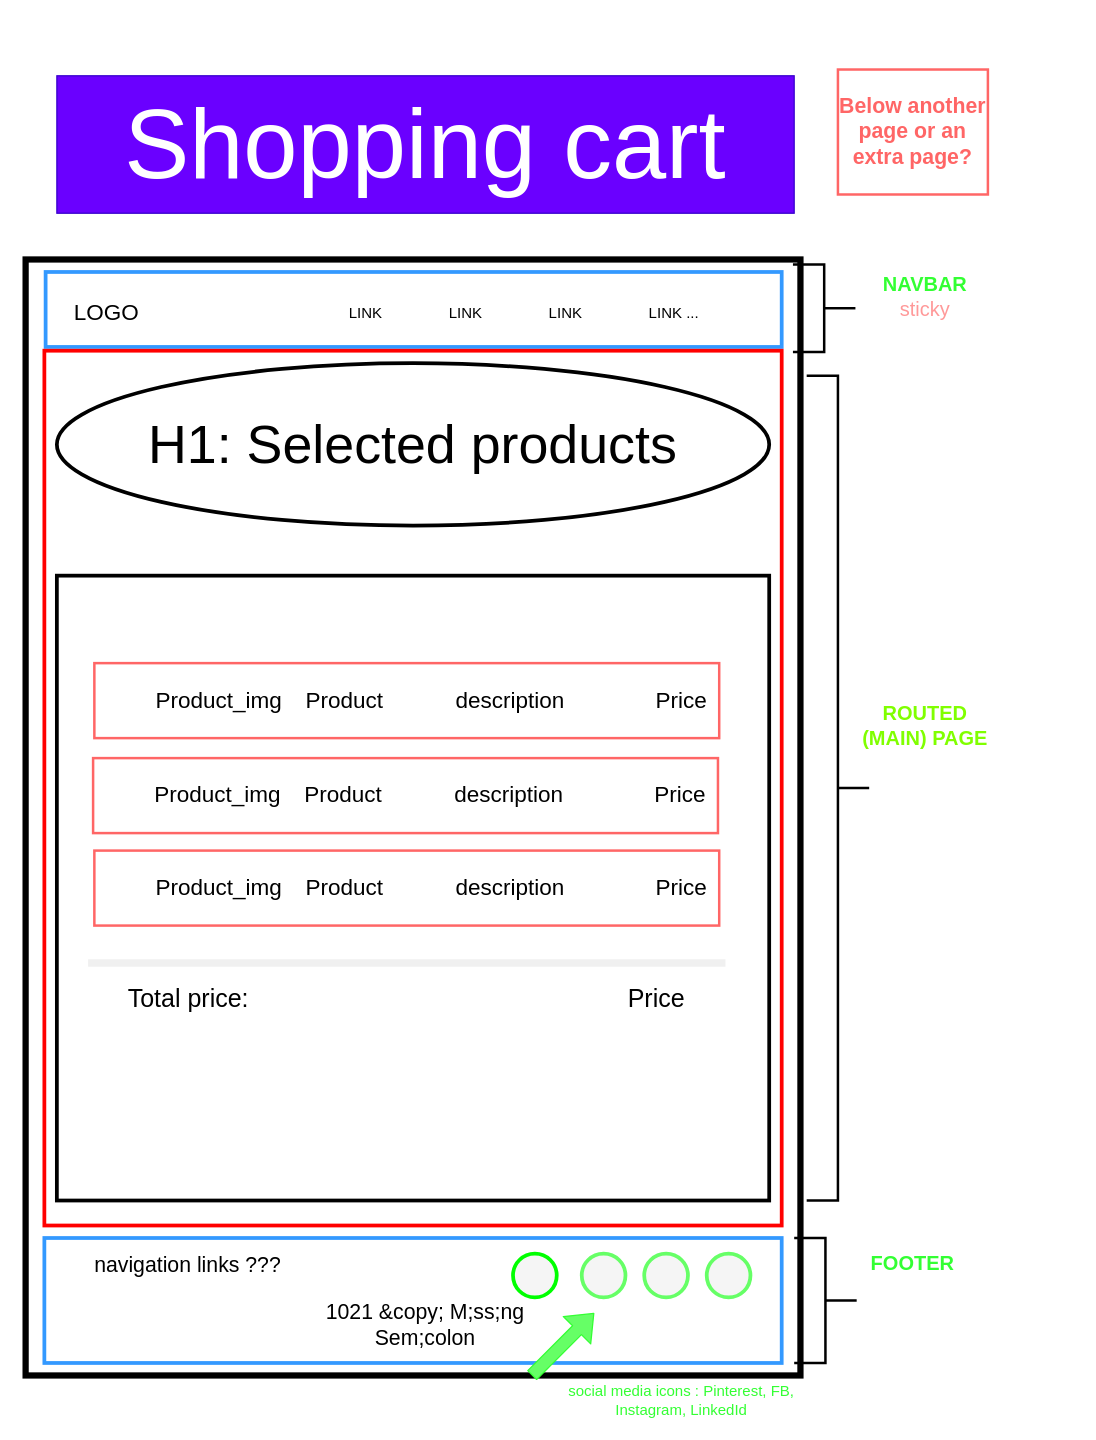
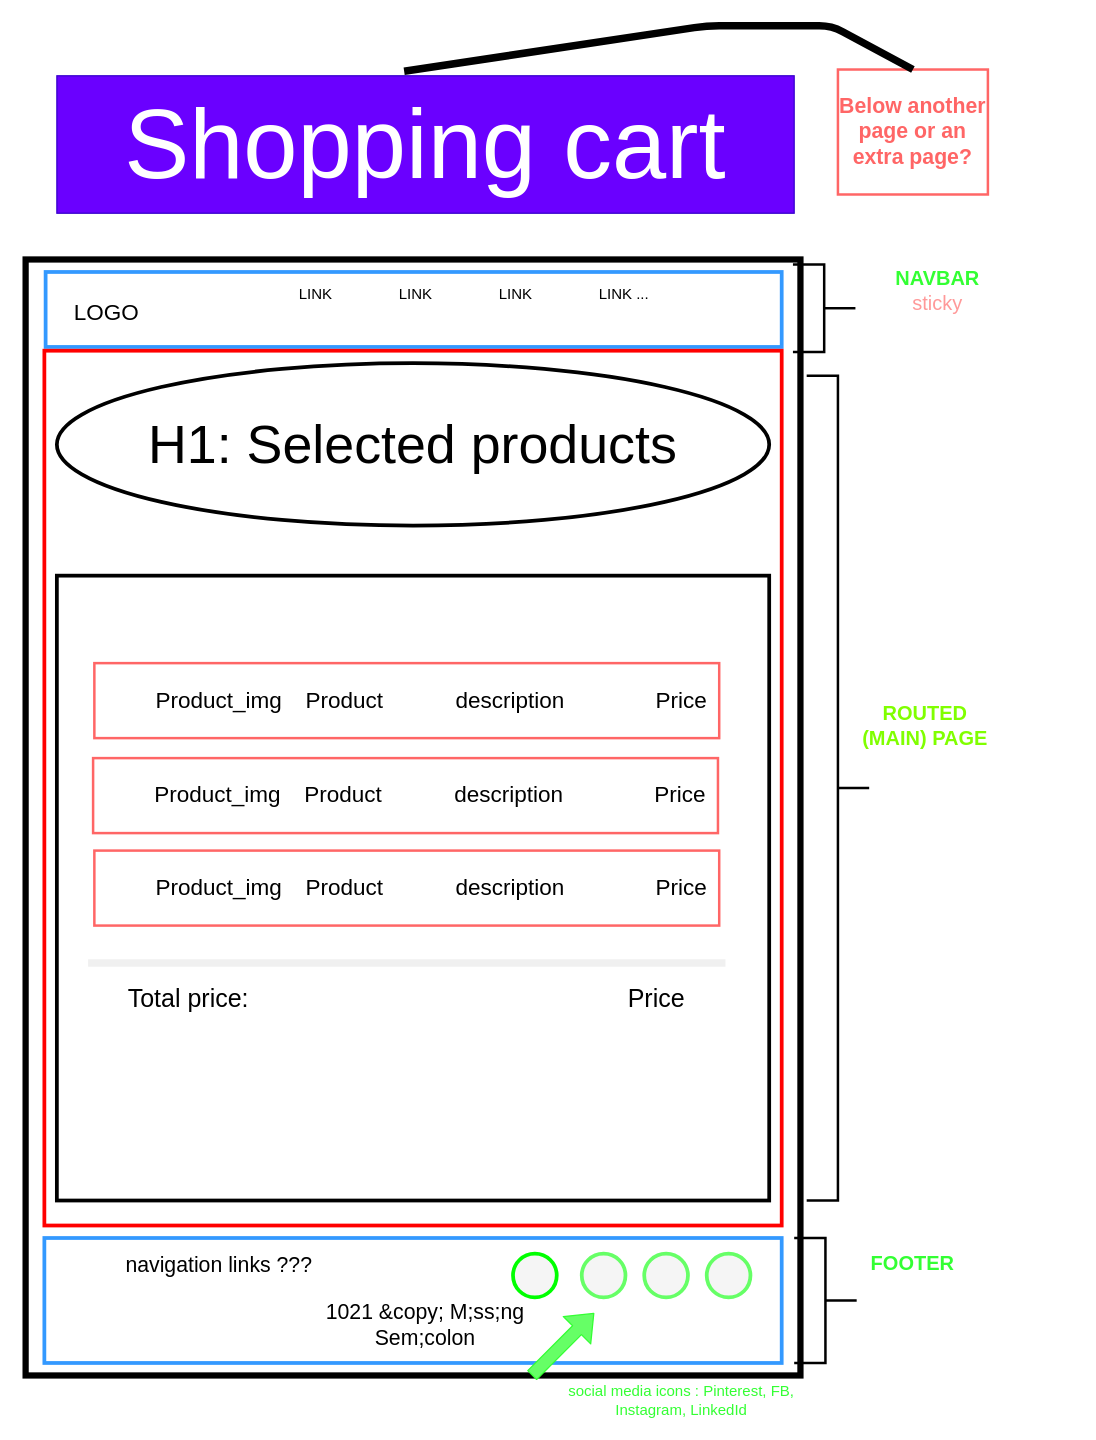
edge "Below another page or an extra page?" -- "Shopping cart": added
node "NAVBAR sticky": moved (926, 297) -> (938, 291)
node "LINK LINK LINK LINK ...": moved (524, 313) -> (474, 294)
node "navigation links ???": moved (188, 1266) -> (219, 1266)
